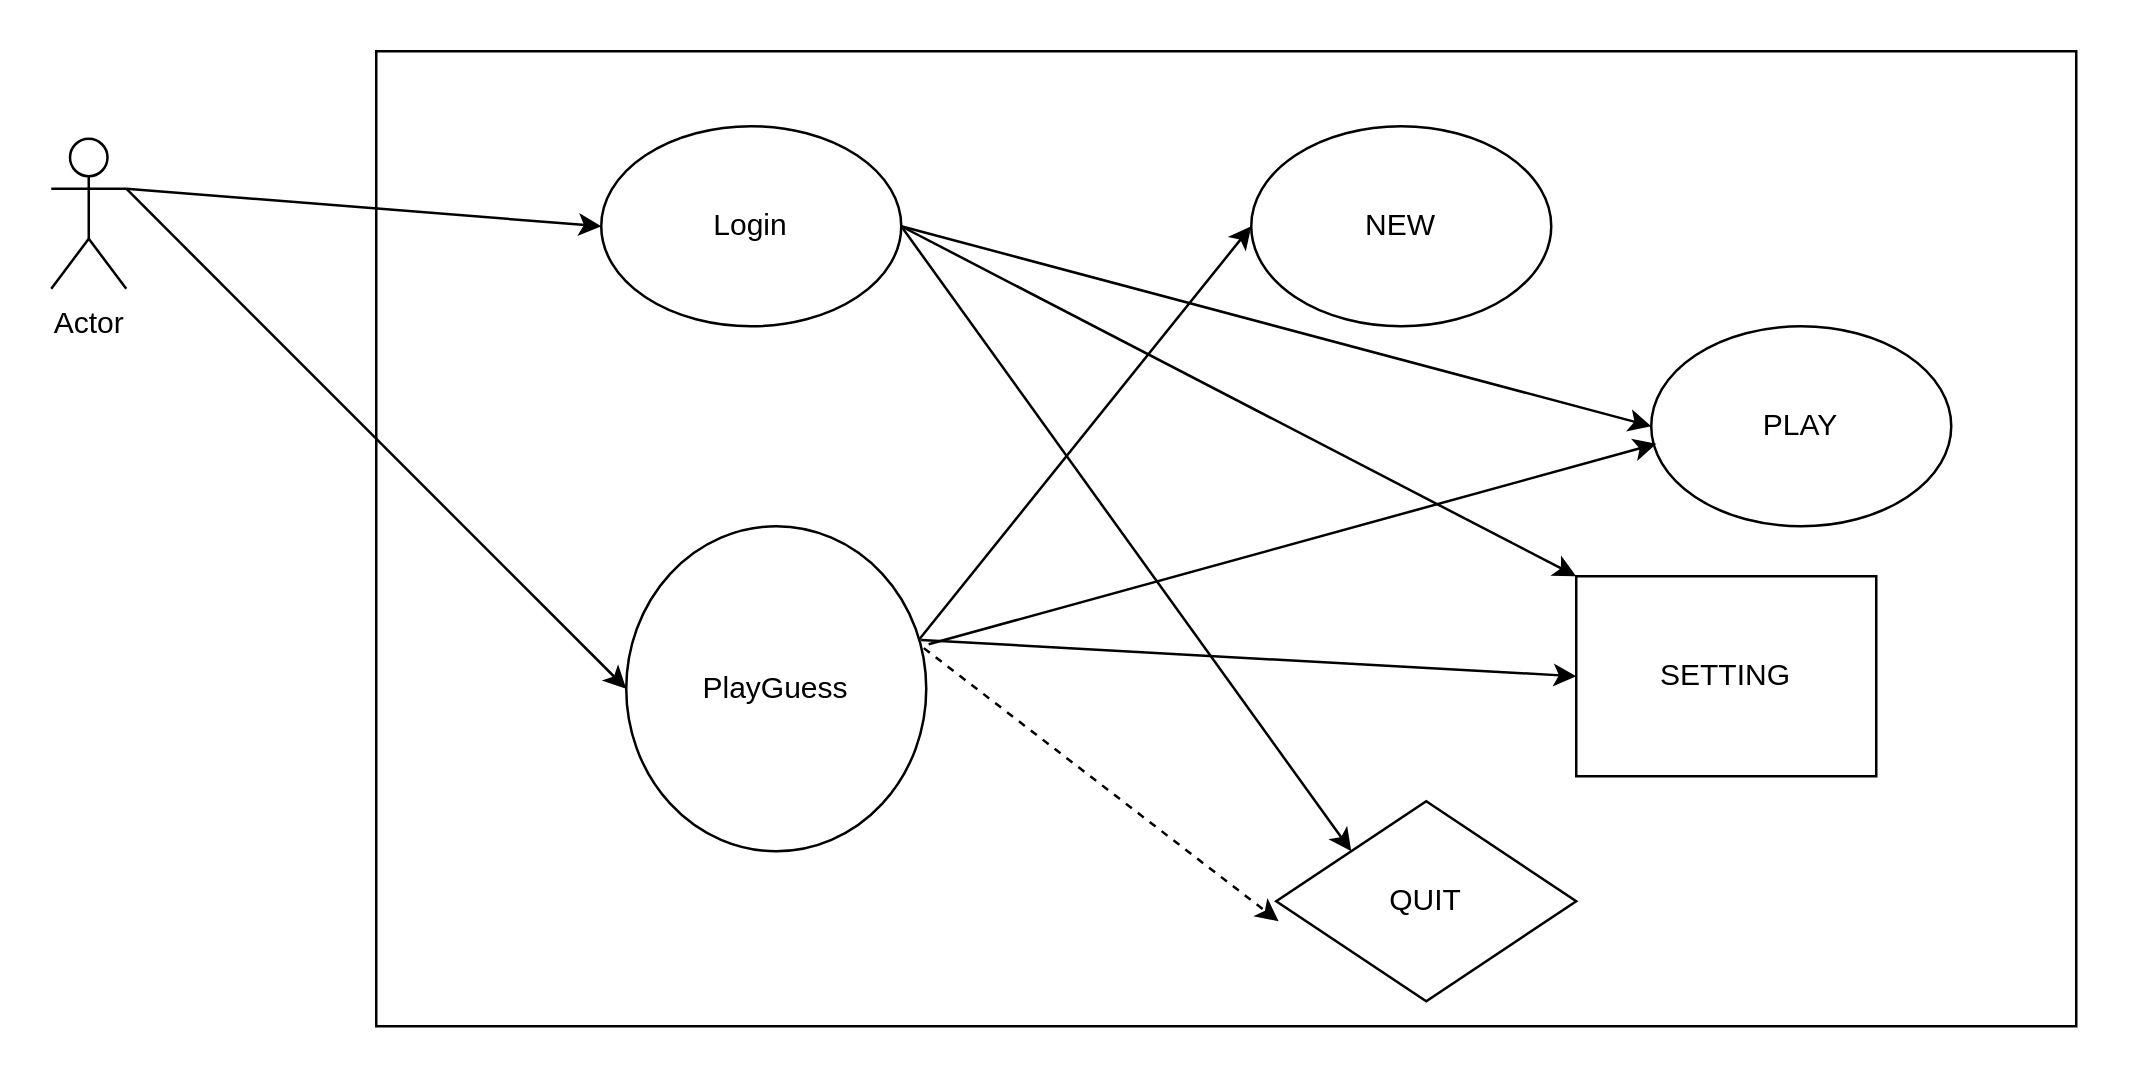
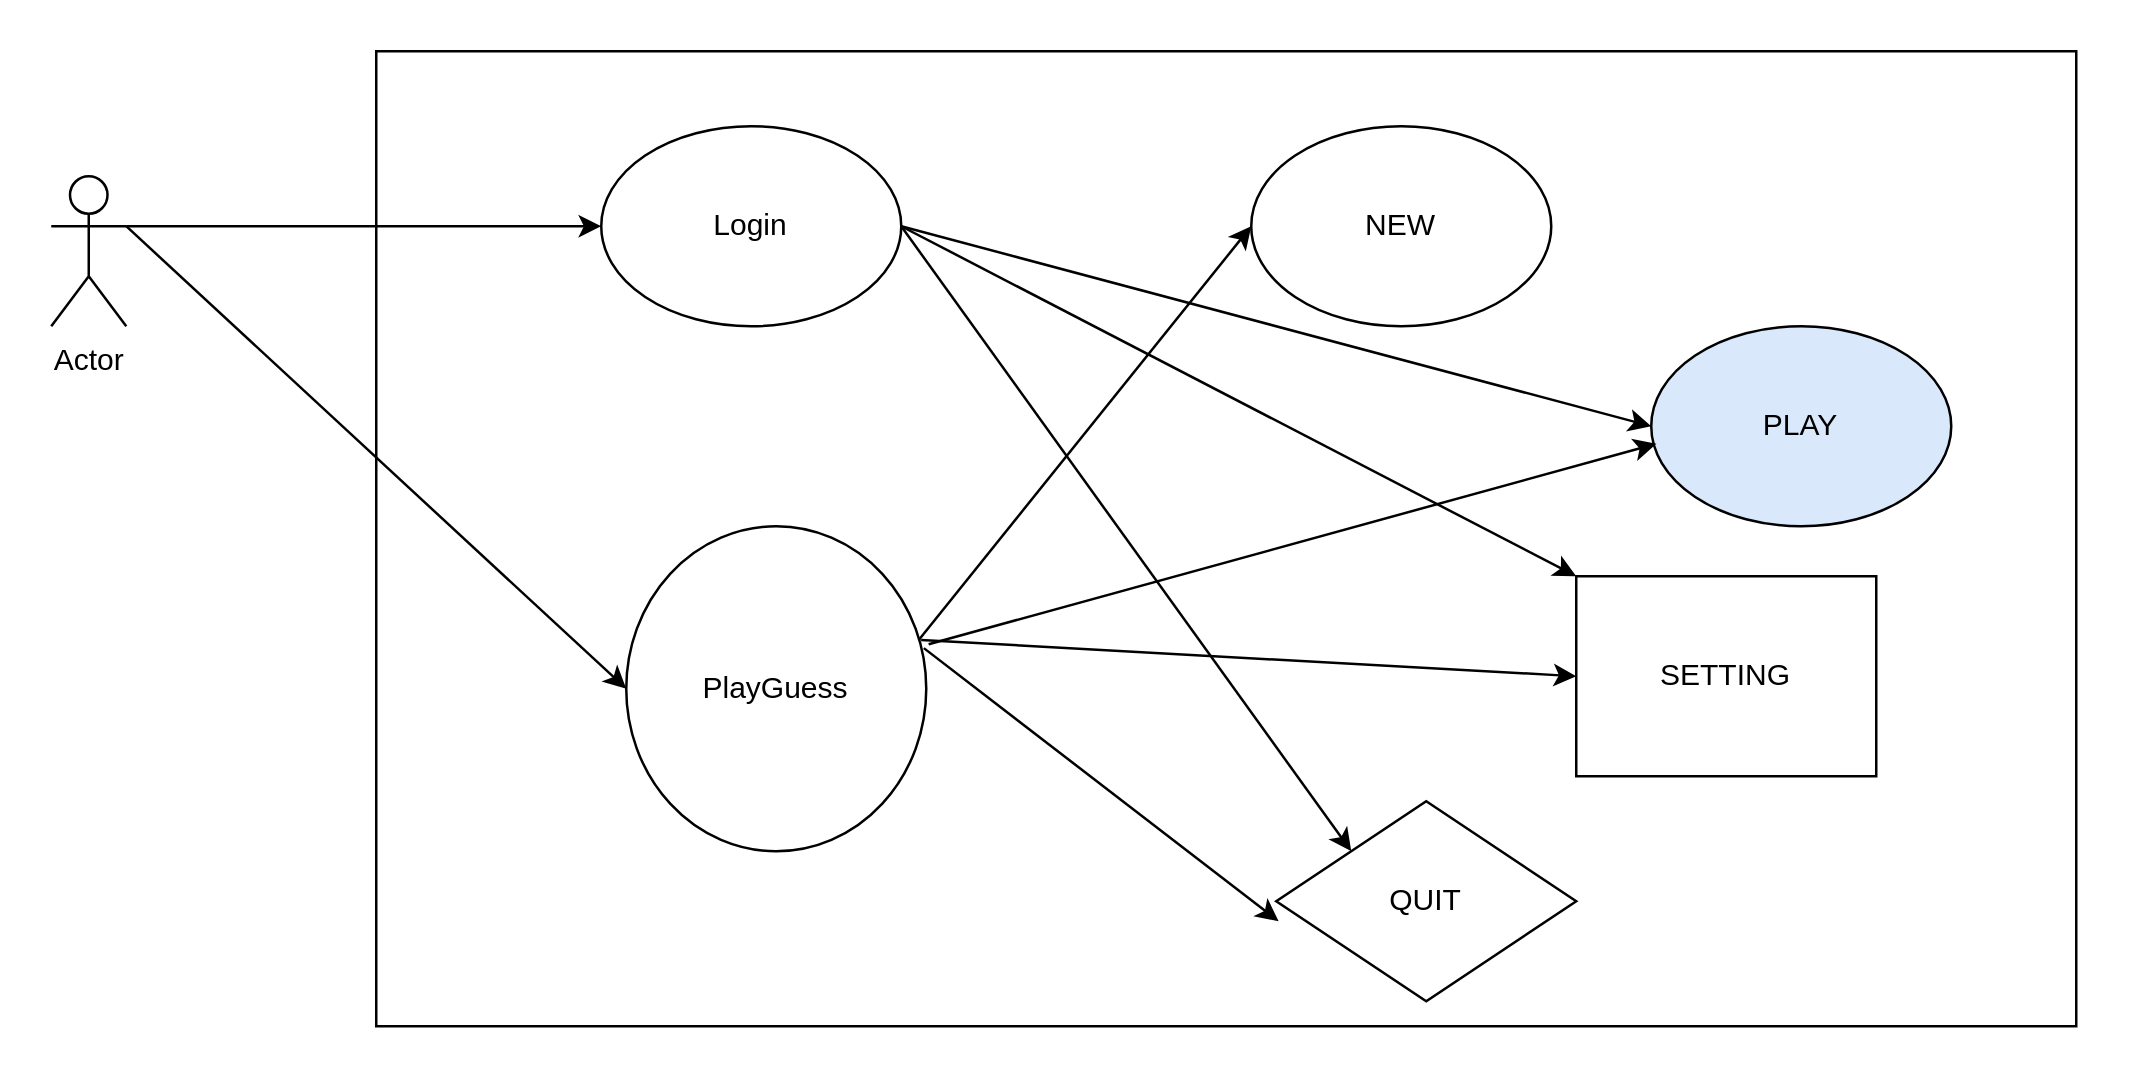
node "Actor": moved (89, 214) -> (89, 251)
node "PLAY": fillcolor #ffffff -> #dae8fc
edge "PlayGuess" -> "QUIT": style dashed -> solid
